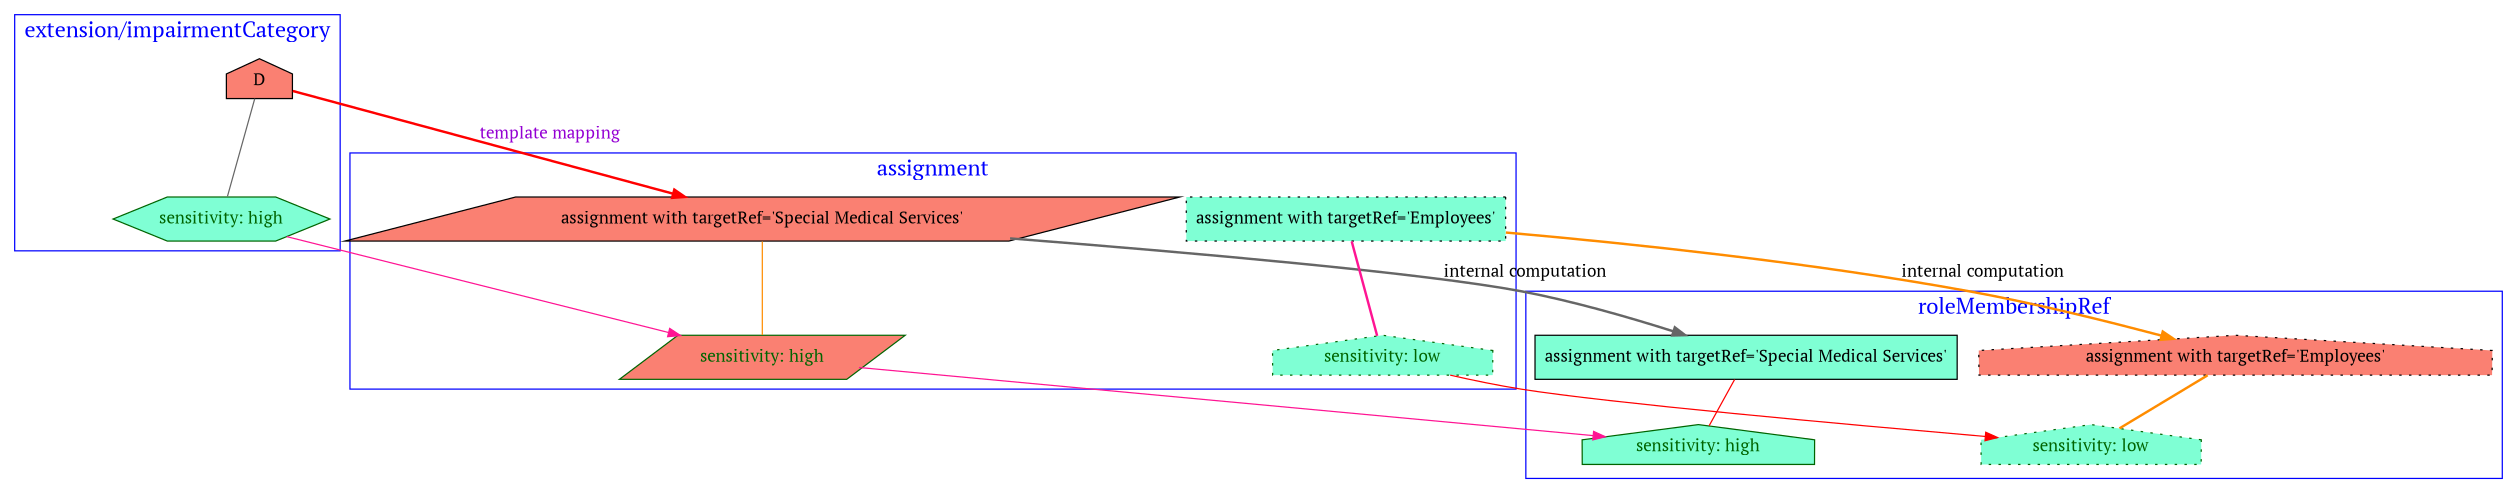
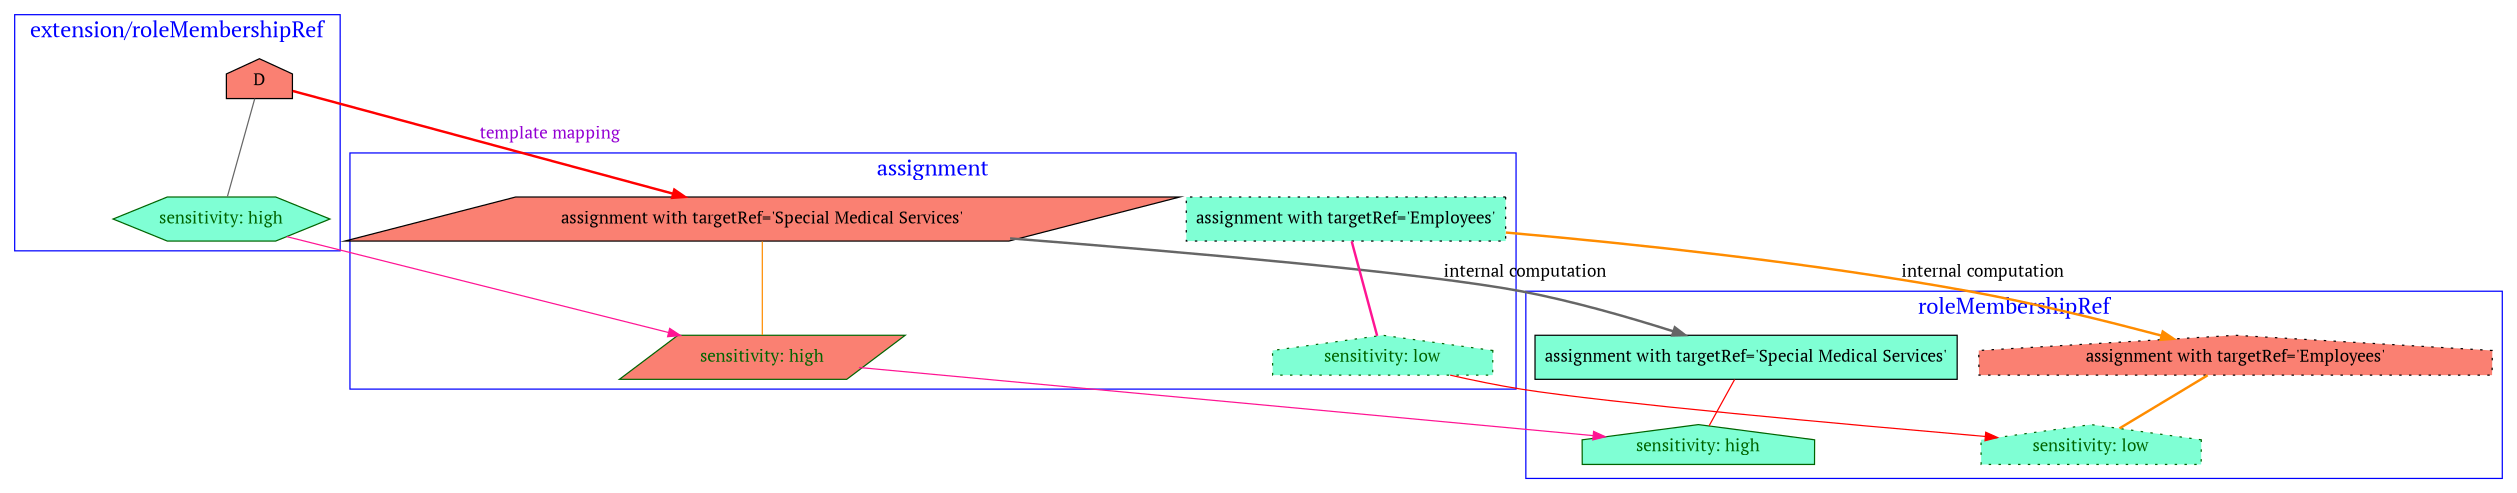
cluster "extension/impairmentCategory": label "extension/impairmentCategory" -> "extension/roleMembershipRef"
